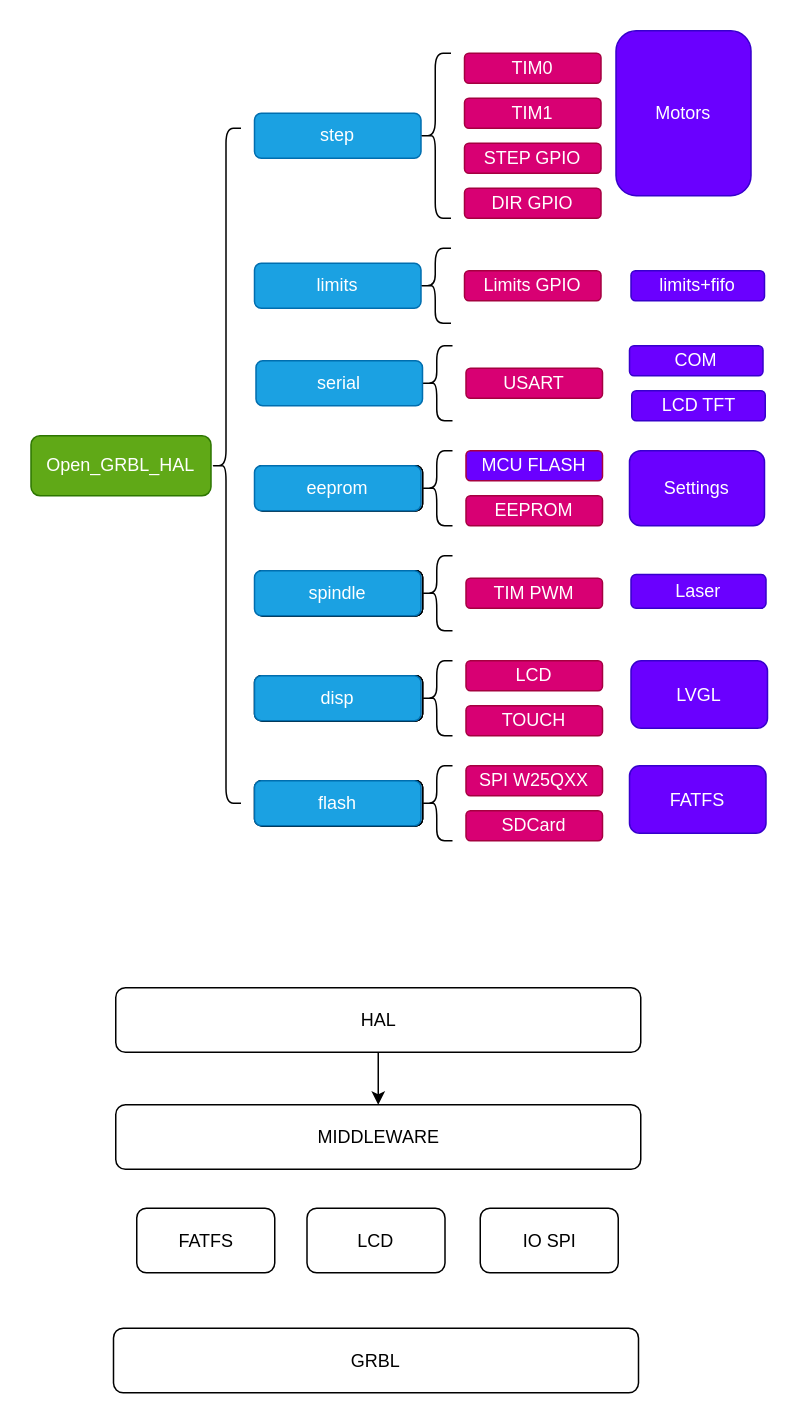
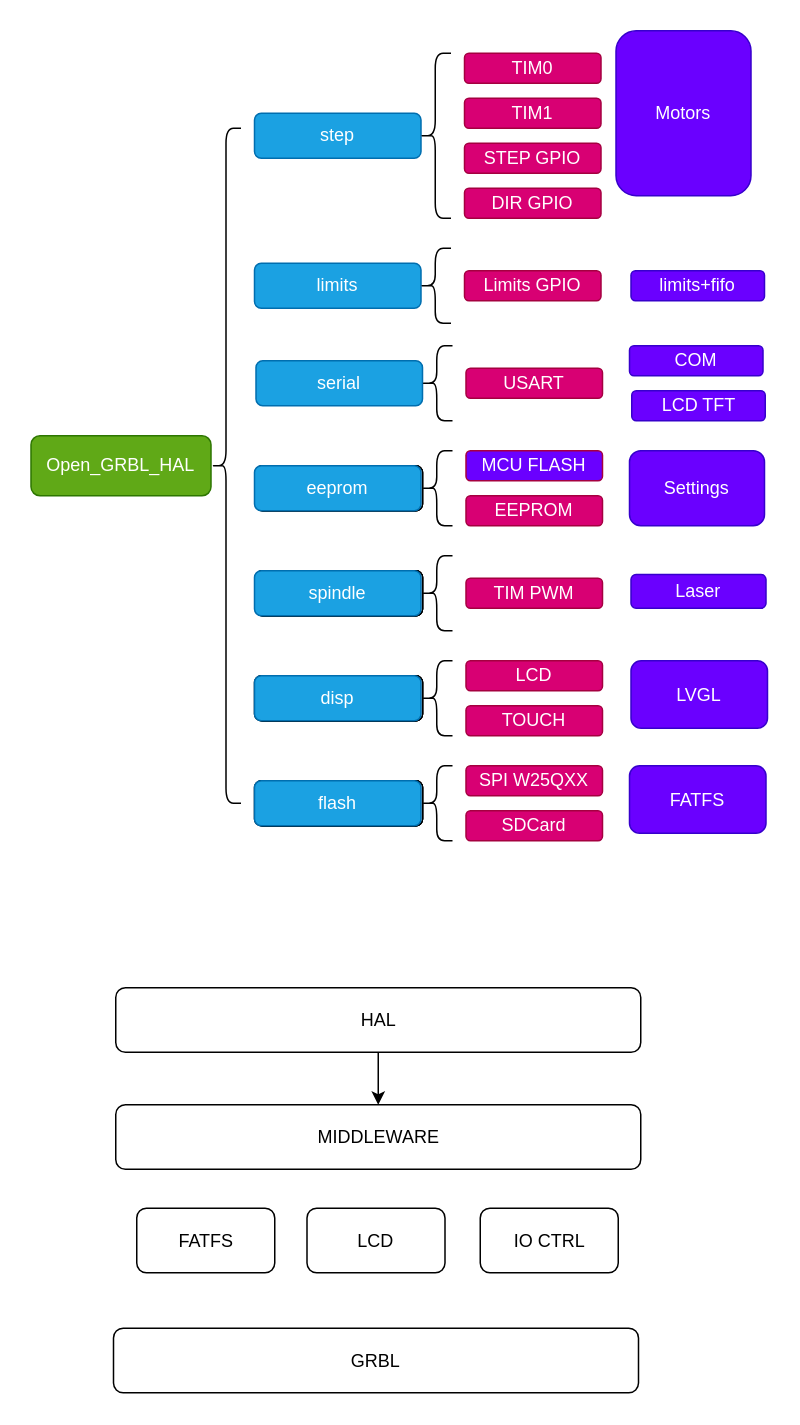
node "IO SPI": label "IO SPI" -> "IO CTRL"
